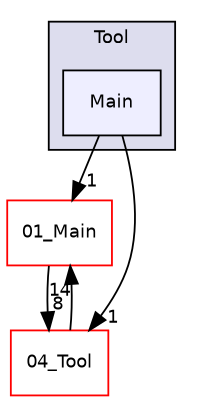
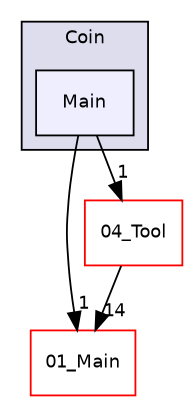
cluster "Tool": label "Tool" -> "Coin"
edge "01_Main" -> "04_Tool": removed
